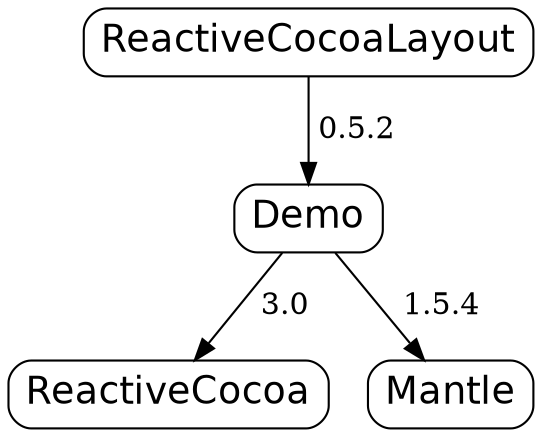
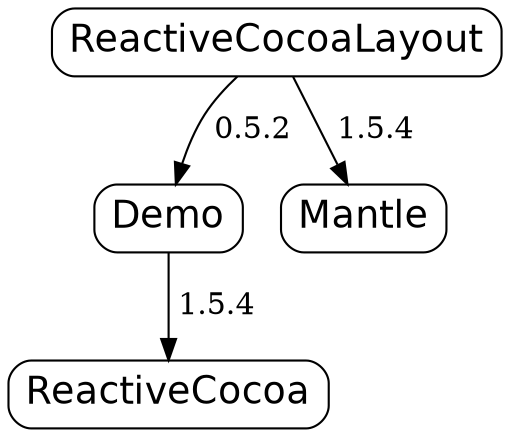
edge "Demo" -> "Mantle": now "ReactiveCocoaLayout" -> "Mantle"
edge "Demo" -> "ReactiveCocoa": label " 3.0 " -> " 1.5.4 "
